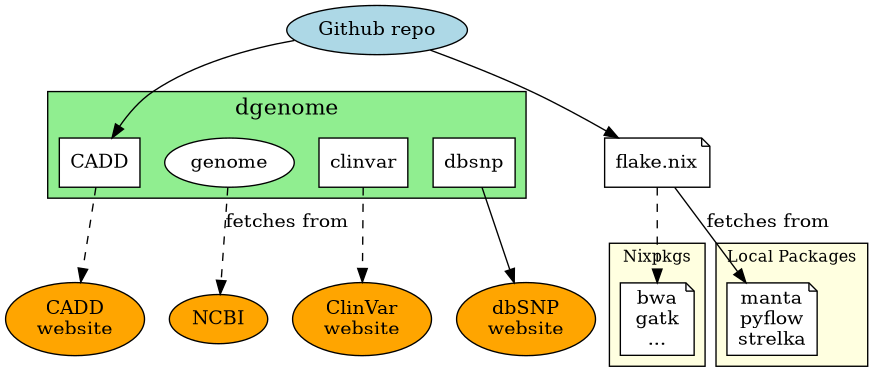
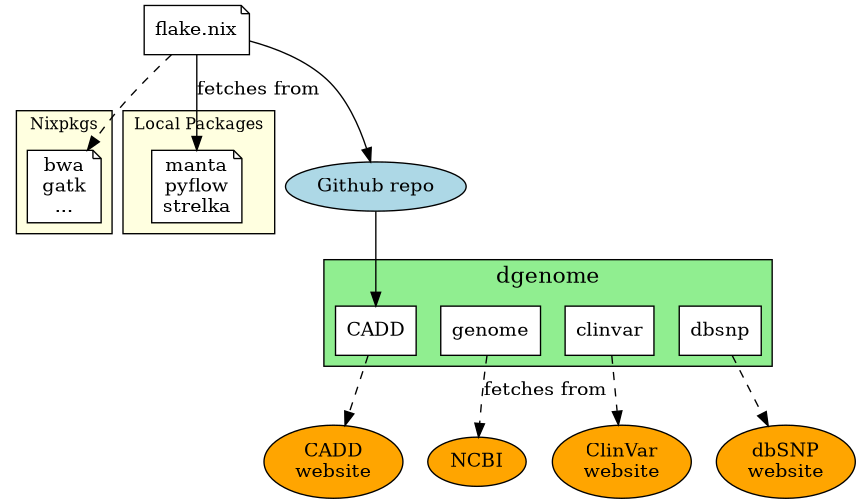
edge "Github repo" -> "flake.nix": reversed
node "genome": shape ellipse -> box
edge "dbsnp" -> "dbSNP website": style solid -> dashed
